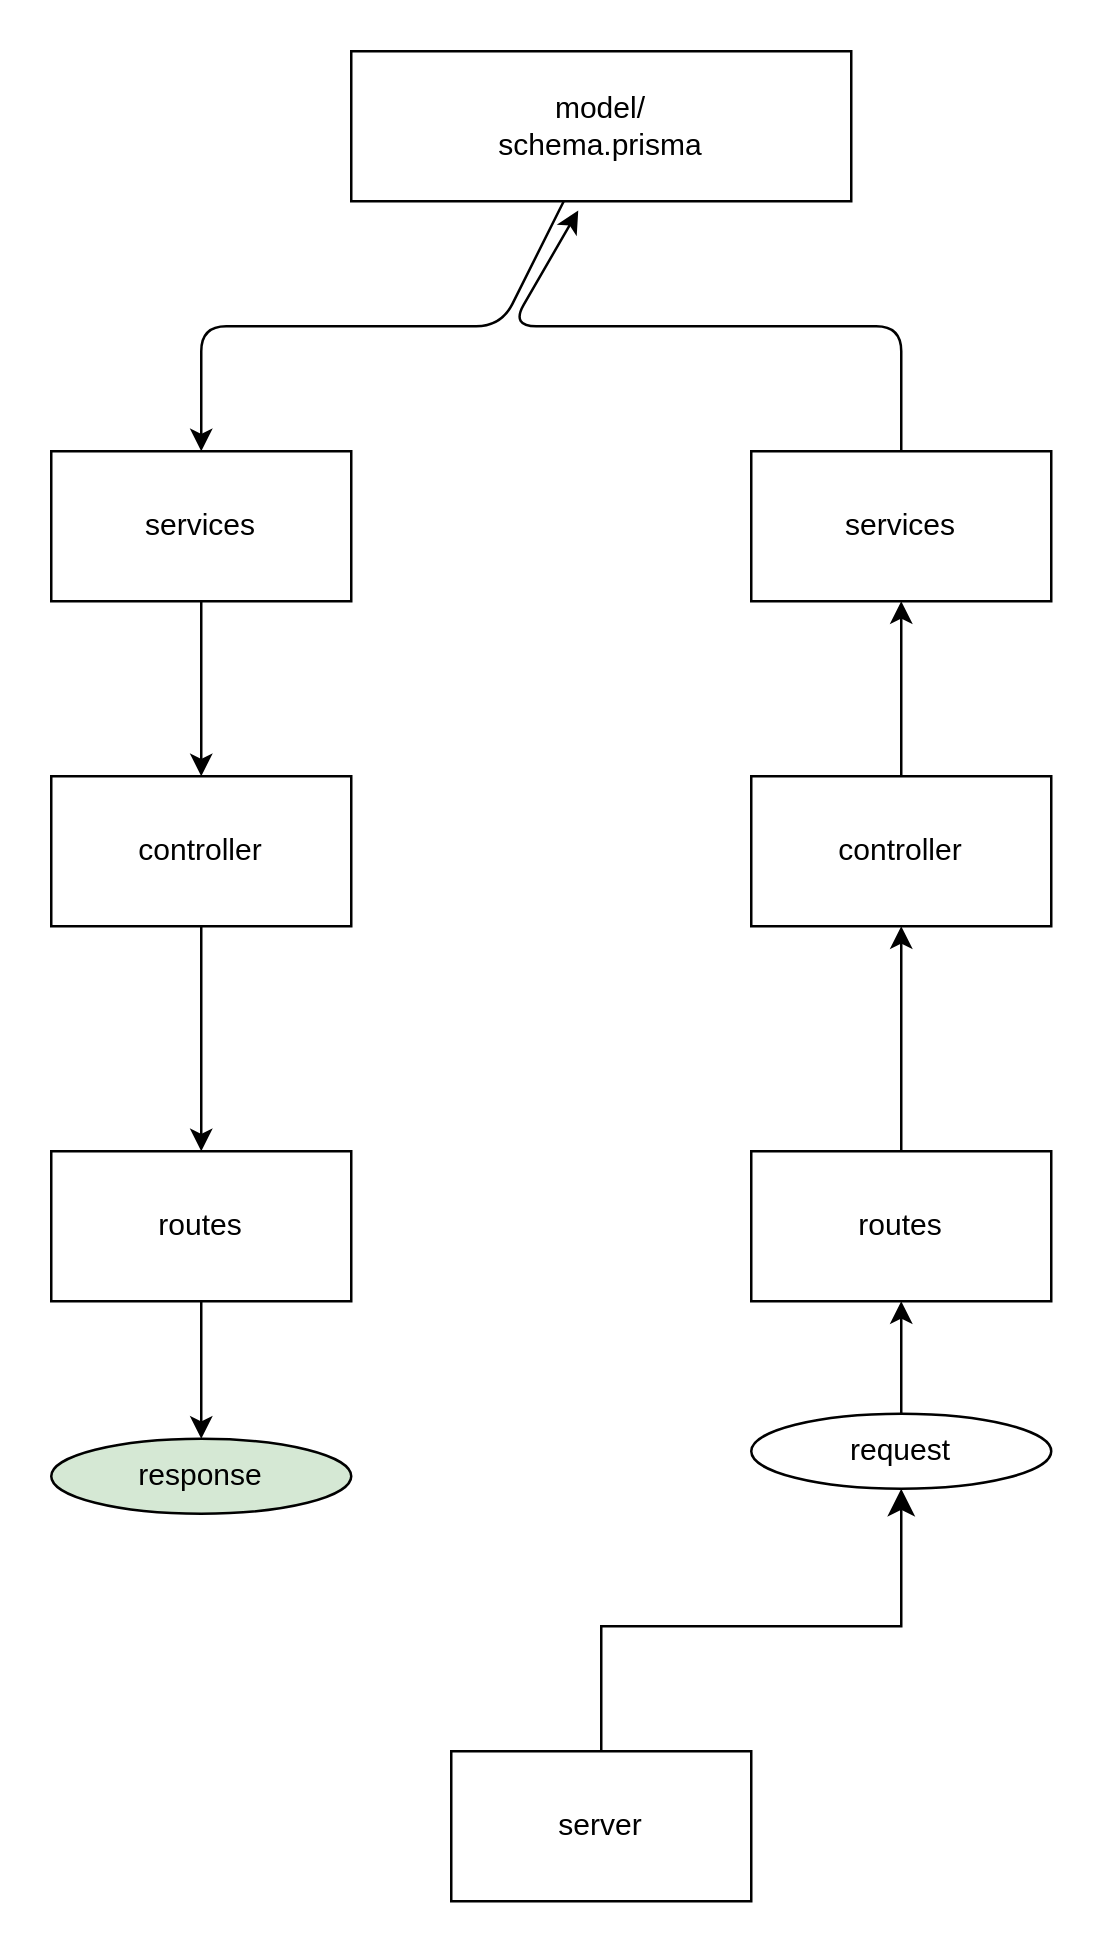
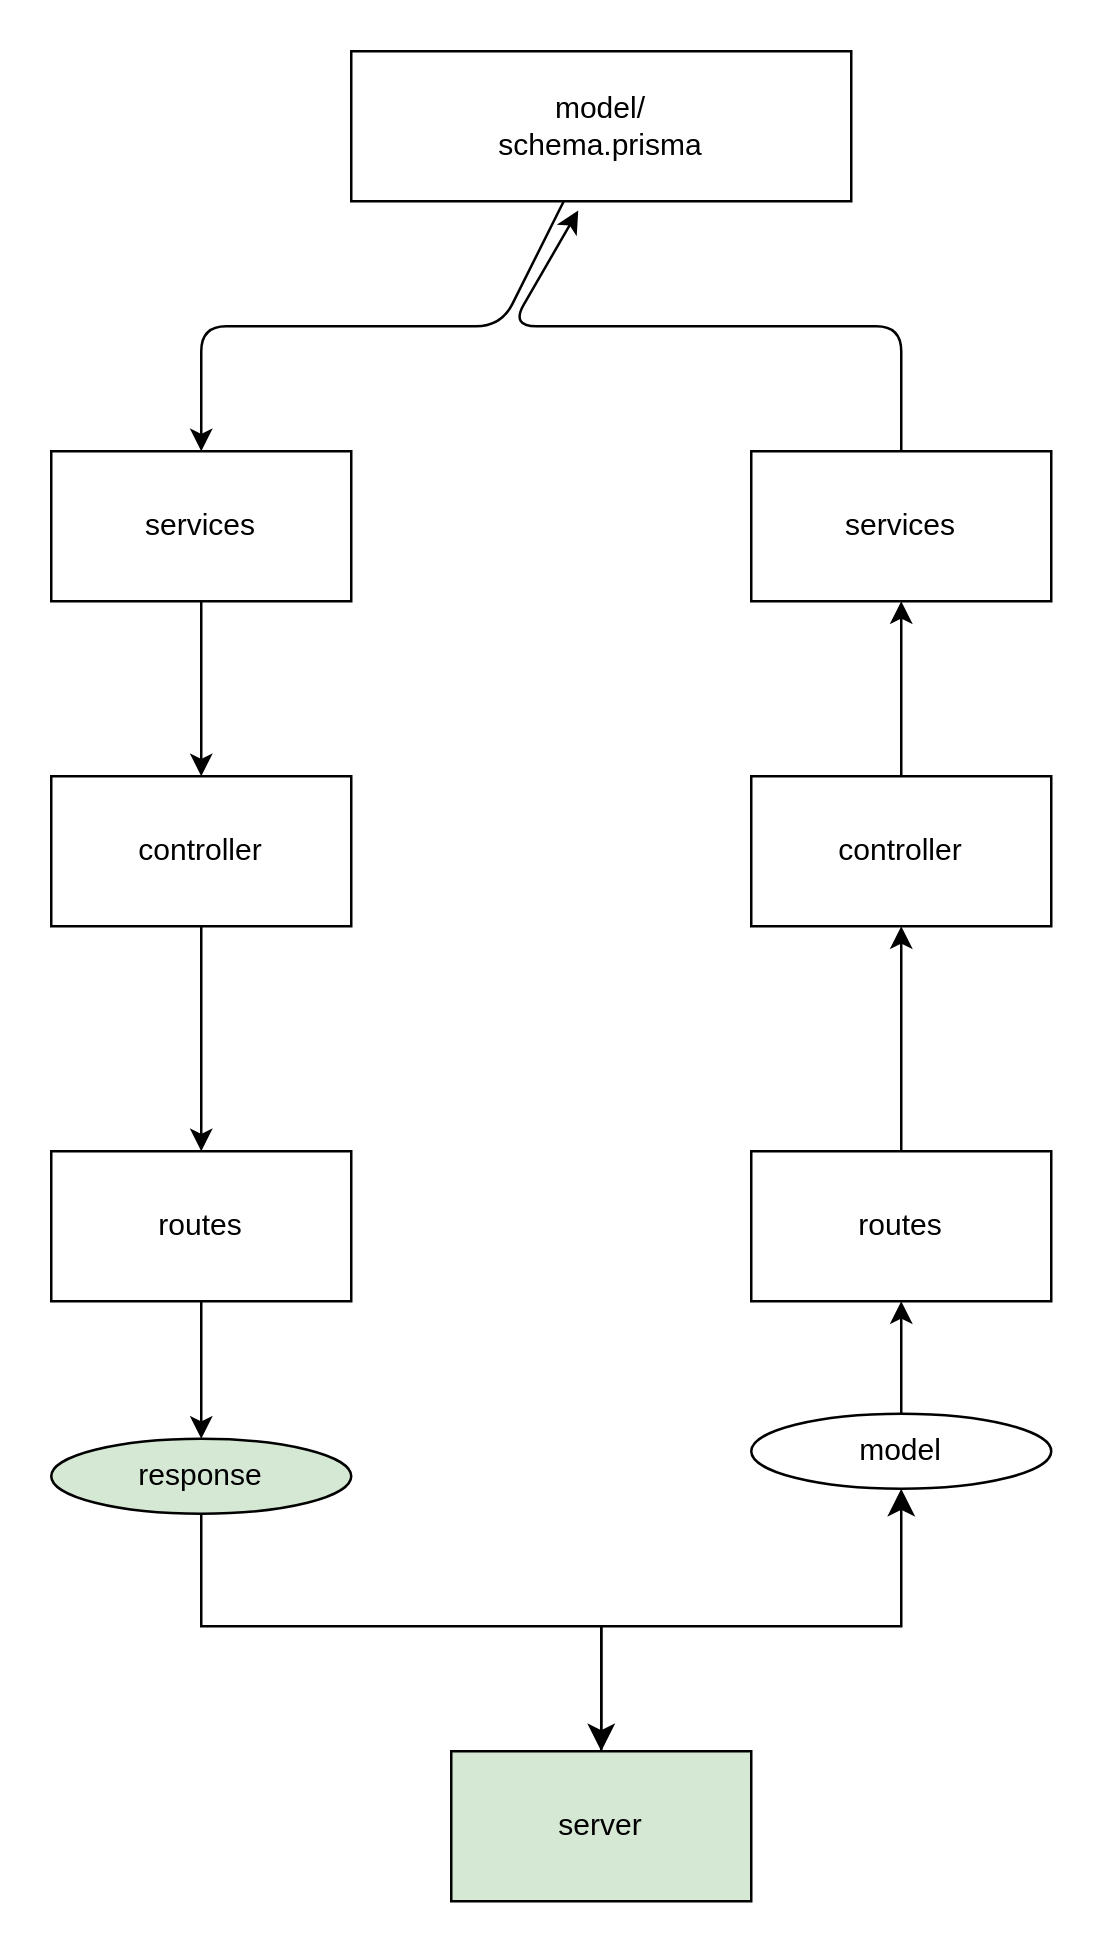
node "request": label "request" -> "model"
edge "response" -> "server": added
node "server": fillcolor #ffffff -> #d5e8d4
